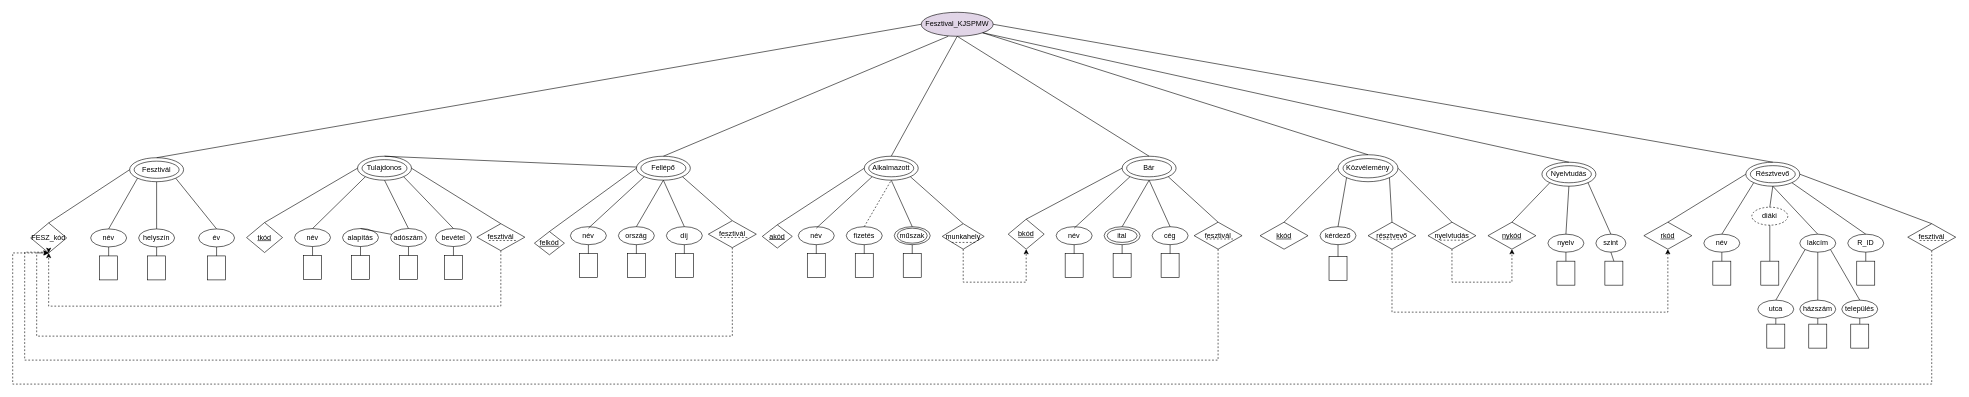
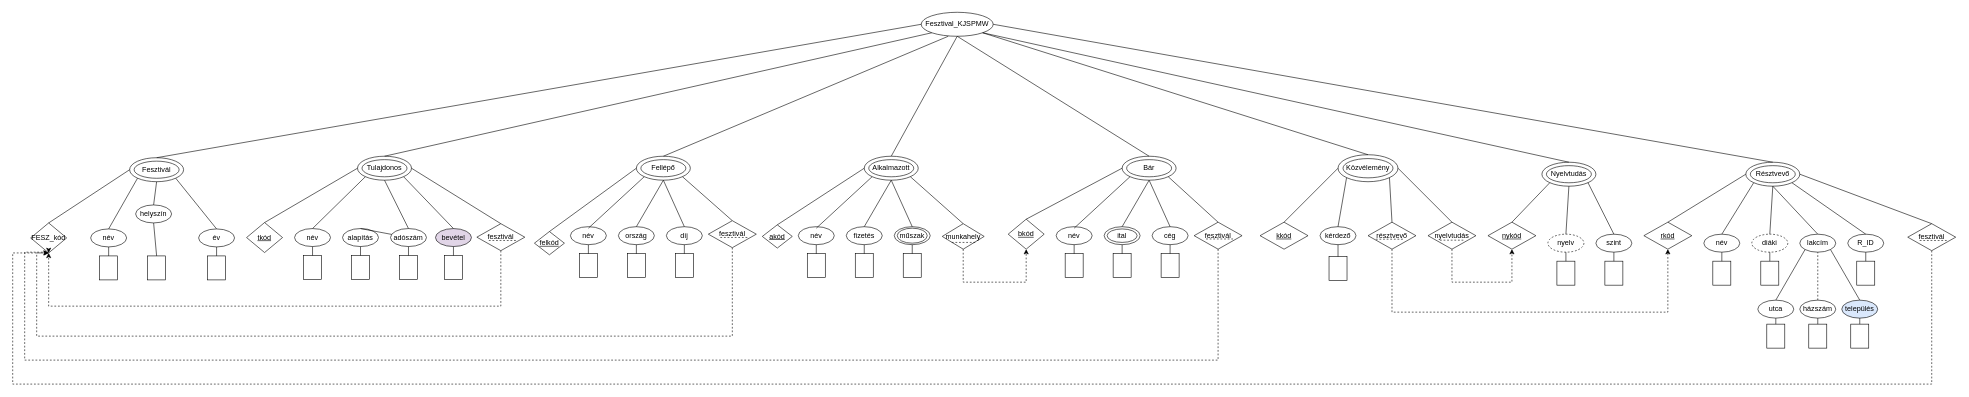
node "Fesztival_KJSPMW": fillcolor #e1d5e7 -> #ffffff
edge "Tulajdonos" -- "Fellépő": now "Tulajdonos" -- "Fesztival_KJSPMW"
edge "Alkalmazott" -- "fizetés": style dashed -> solid
node "diáki": moved (1770, 216) -> (1770, 243)
node "helyszín": moved (156, 238) -> (153, 214)
node "bevétel": fillcolor #ffffff -> #e1d5e7
node "nyelv": style solid -> dashed
node "szint": size 30x18 -> 36x18
edge "lakcím" -- "házszám": style solid -> dashed
node "település": fillcolor #ffffff -> #dae8fc
